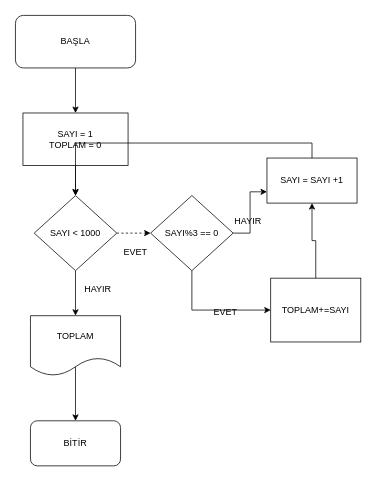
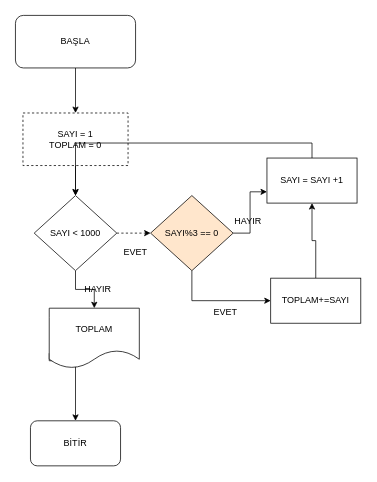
node "SAYI = 1 TOPLAM = 0": style solid -> dashed
node "SAYI%3 == 0": fillcolor #ffffff -> #ffe6cc
node "TOPLAM+=SAYI": size 90x64 -> 90x45
node "TOPLAM": moved (75, 345) -> (94, 338)
